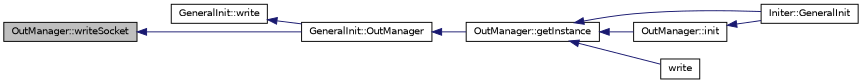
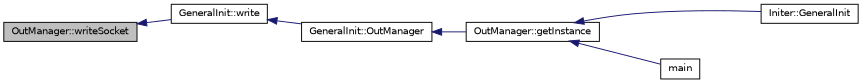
edge "GeneralInit::OutManager" -> "OutManager::writeSocket": now "GeneralInit::write" -> "OutManager::writeSocket"
node "OutManager::init": removed
node "write": label "write" -> "main"
